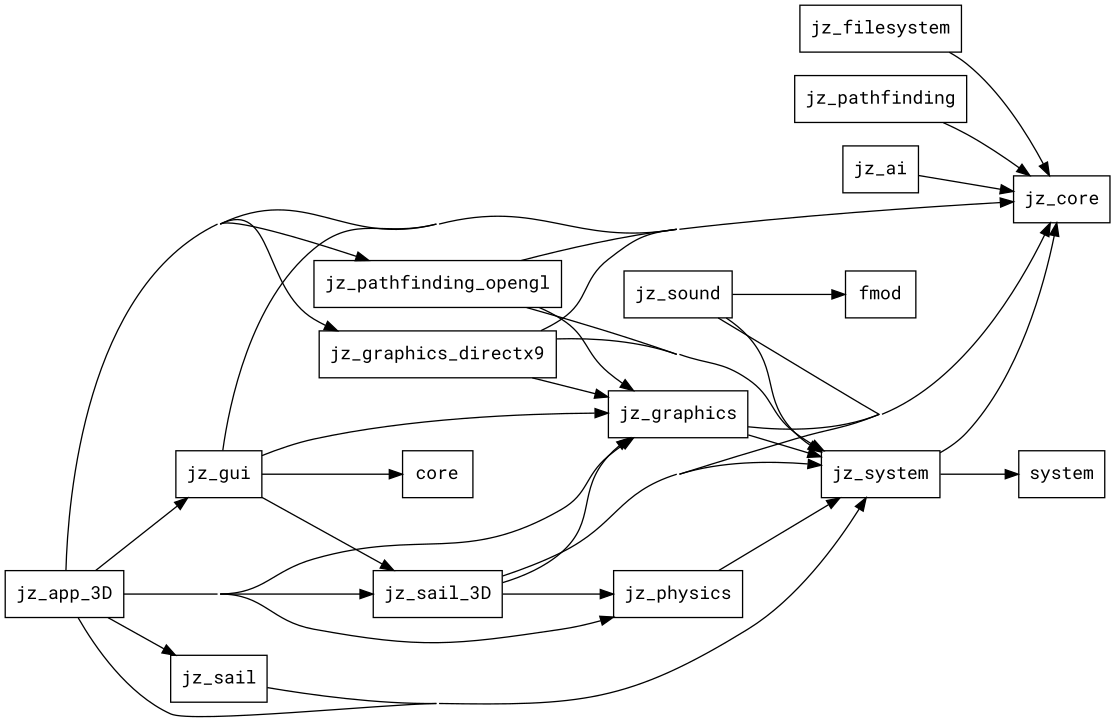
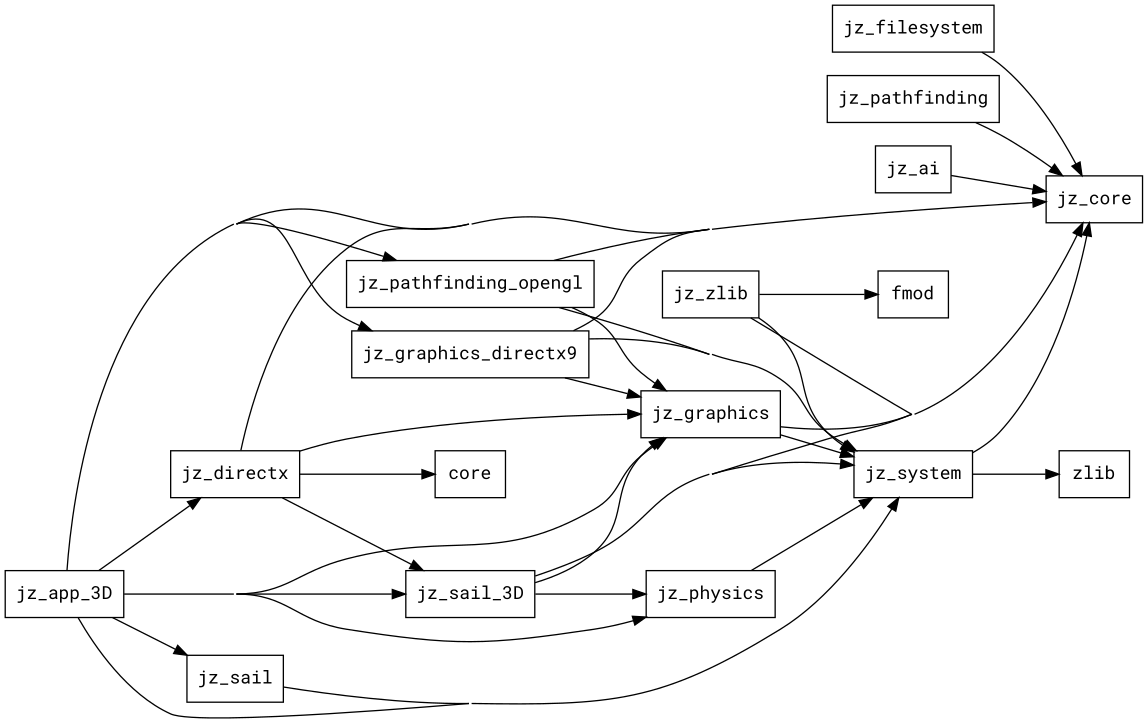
node "jz_sound": label "jz_sound" -> "jz_zlib"
node "jz_gui": label "jz_gui" -> "jz_directx"
node "system": label "system" -> "zlib"
